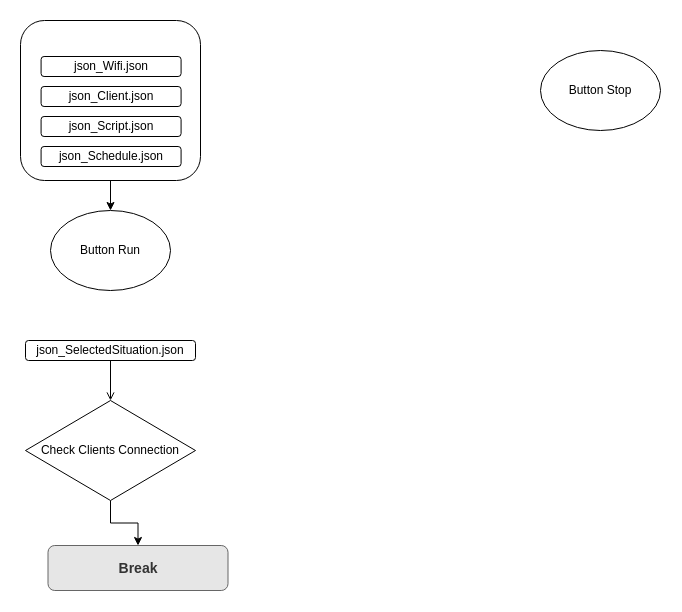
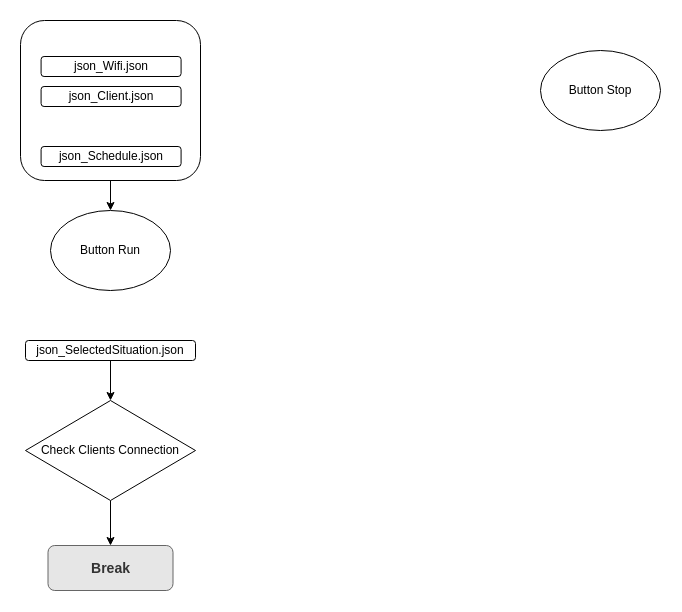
node "json_Script.json": removed
edge "json_SelectedSituation.json" -> "Check Clients Connection": arrowhead open -> classic
node "Break": size 180x45 -> 125x45
